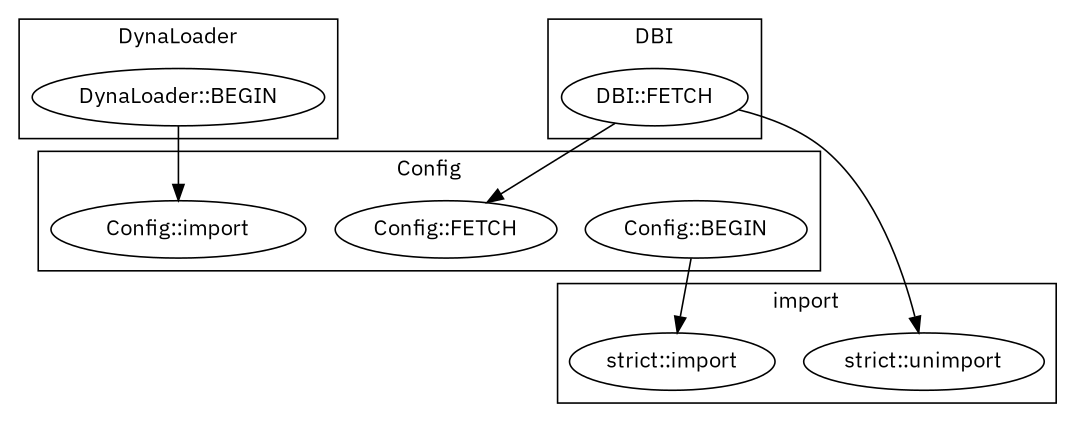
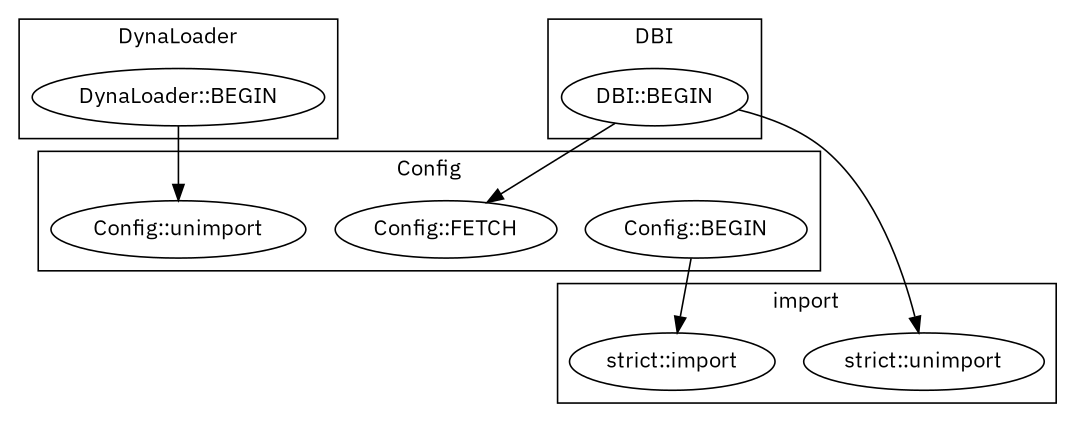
node "DBI::FETCH": label "DBI::FETCH" -> "DBI::BEGIN"
node "Config::import": label "Config::import" -> "Config::unimport"
